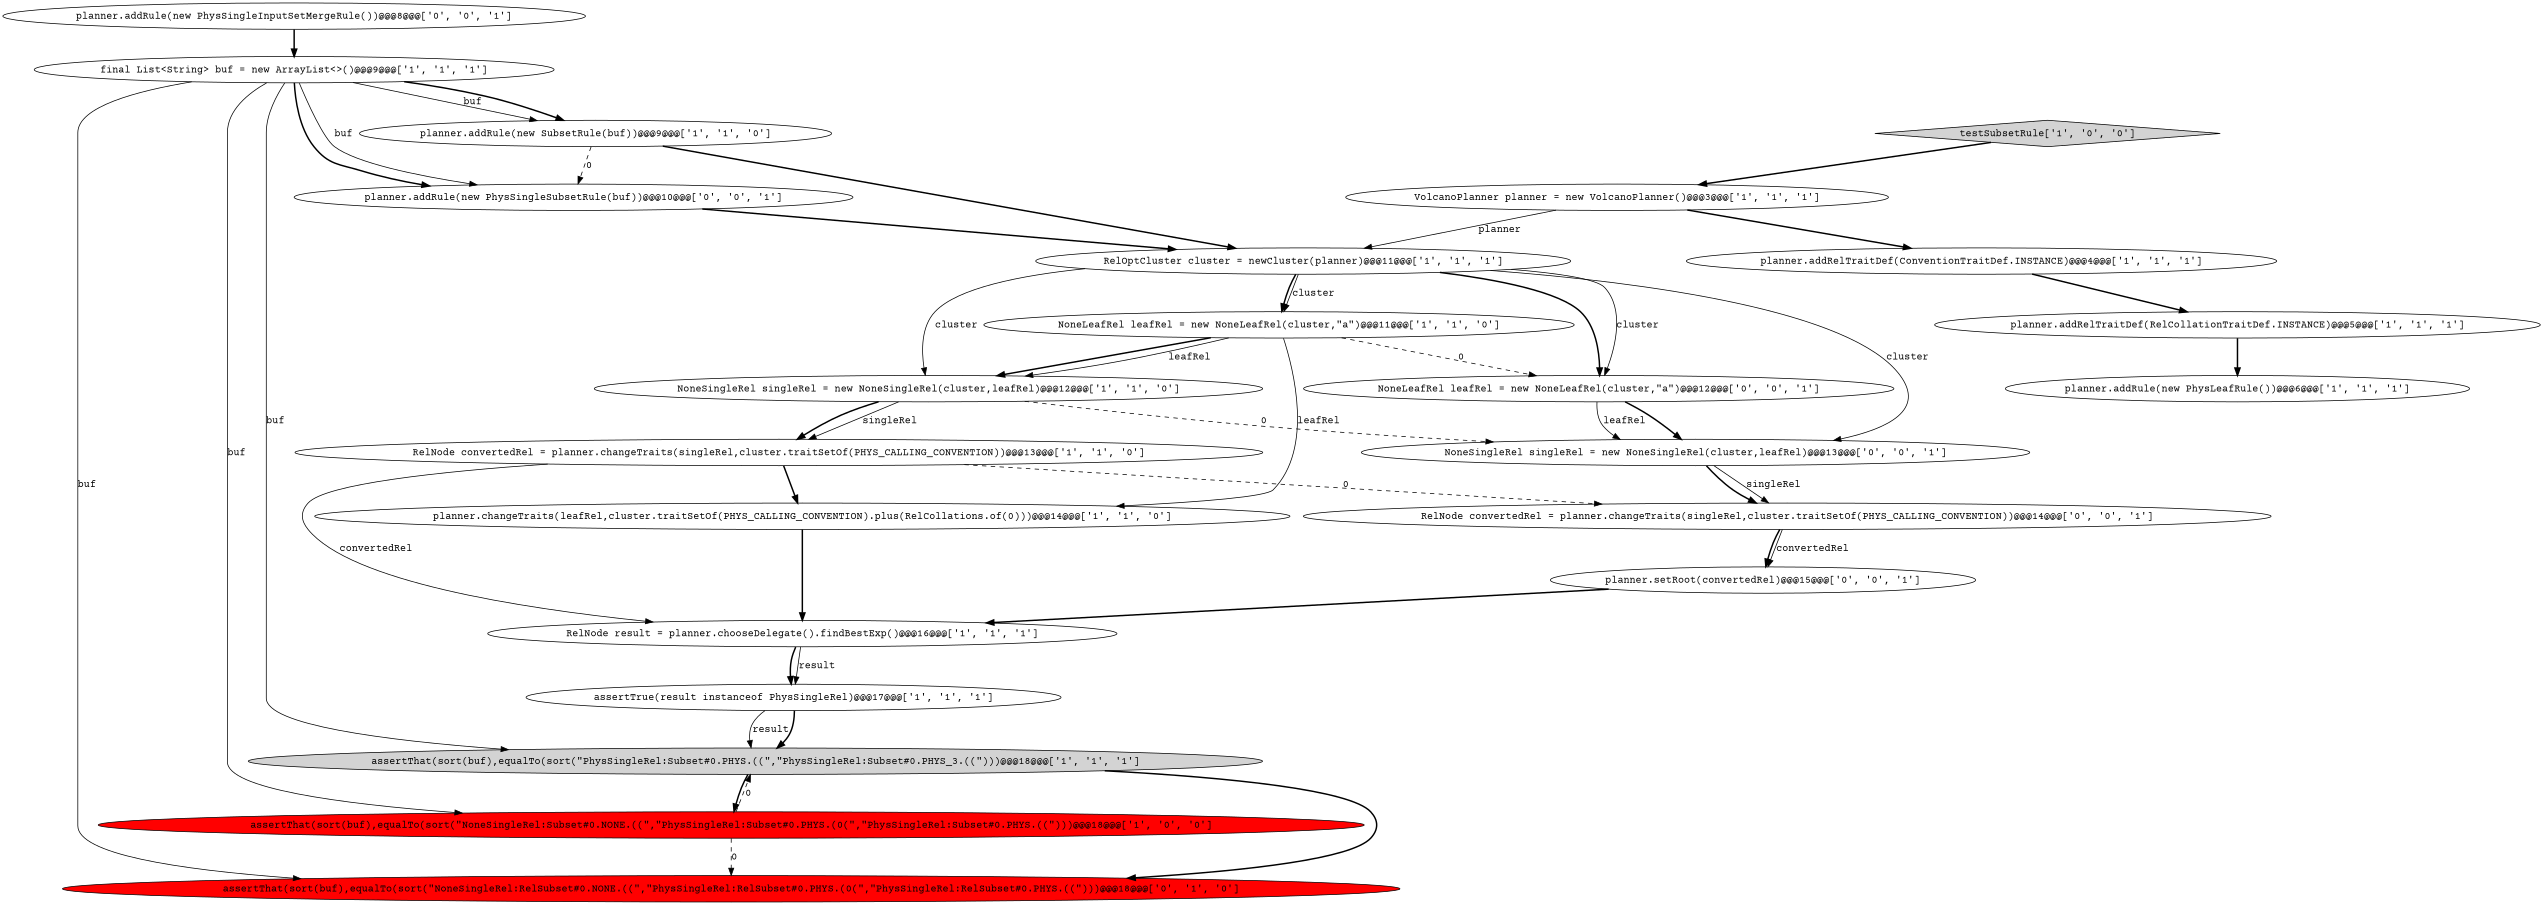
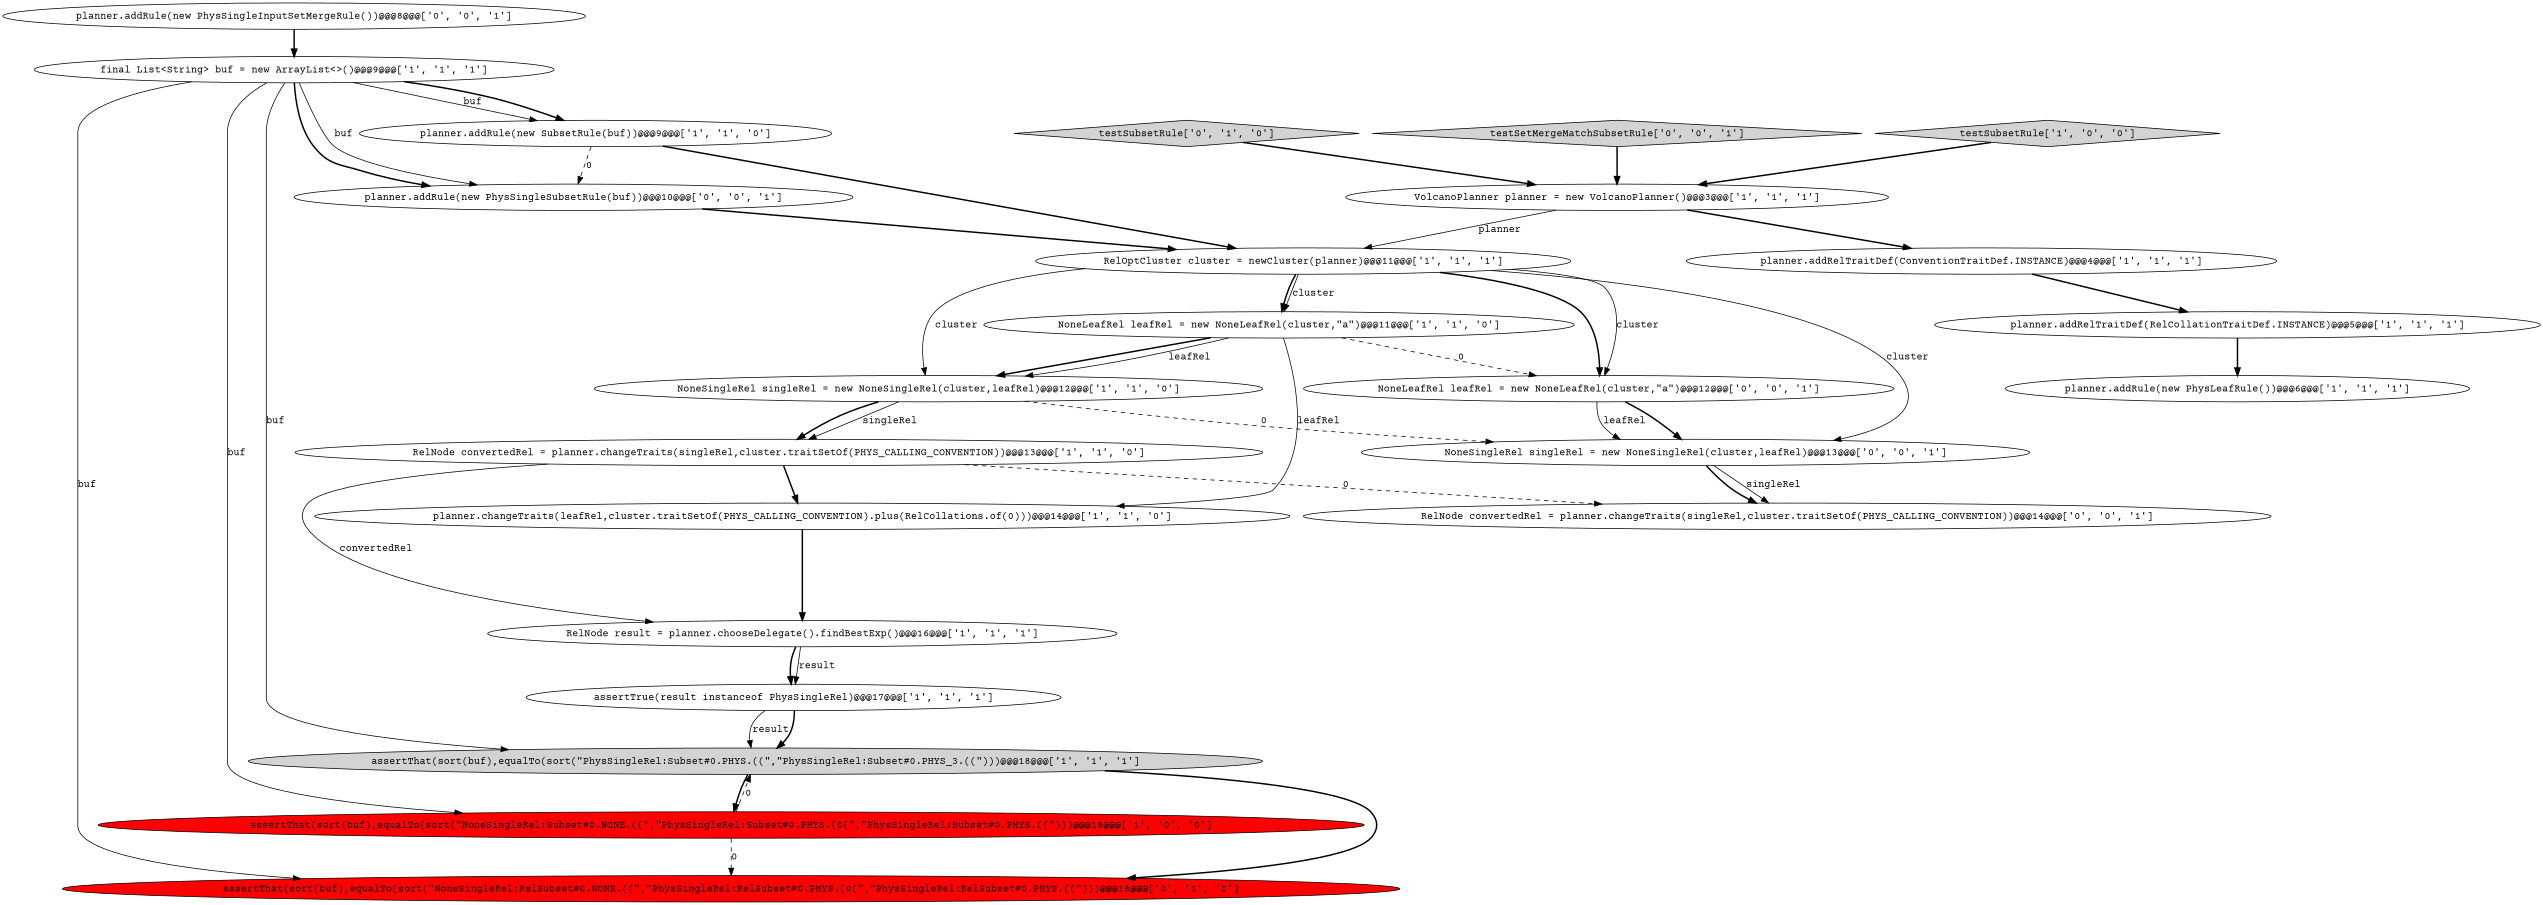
node "testSubsetRule['0', '1', '0']": added
node "testSetMergeMatchSubsetRule['0', '0', '1']": added
node "planner.setRoot(convertedRel)@@@15@@@['0', '0', '1']": removed
